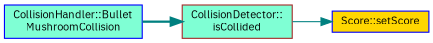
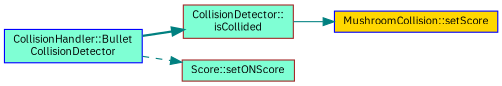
node "CollisionHandler::Bullet MushroomCollision": label "CollisionHandler::Bullet MushroomCollision" -> "CollisionHandler::Bullet CollisionDetector"
node "Score::setScore": label "Score::setScore" -> "MushroomCollision::setScore"
node "Score::setONScore": added
